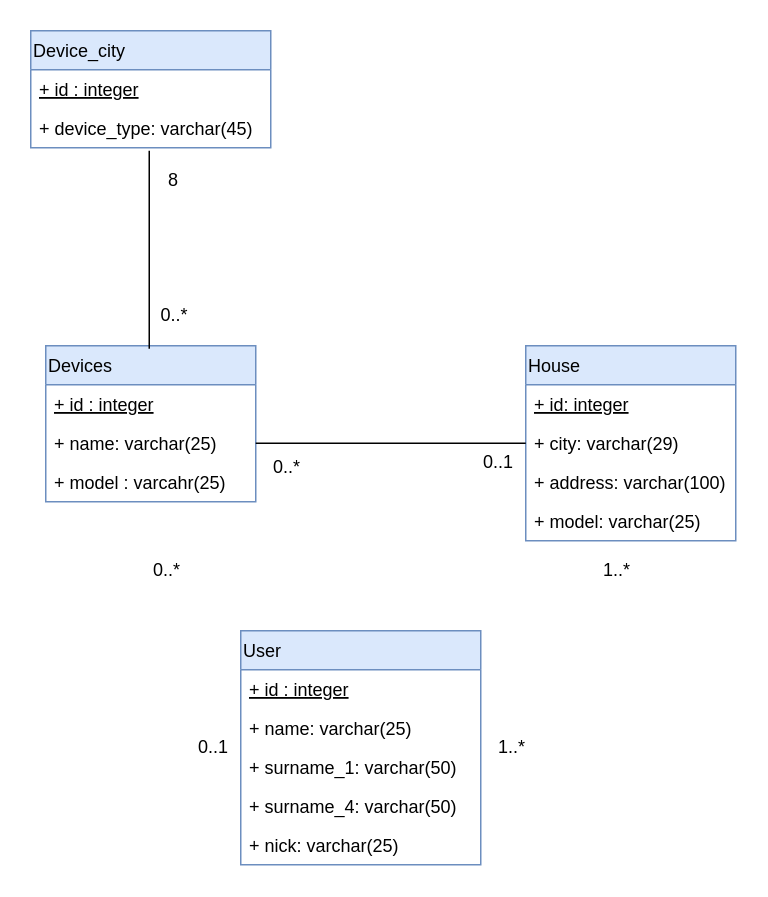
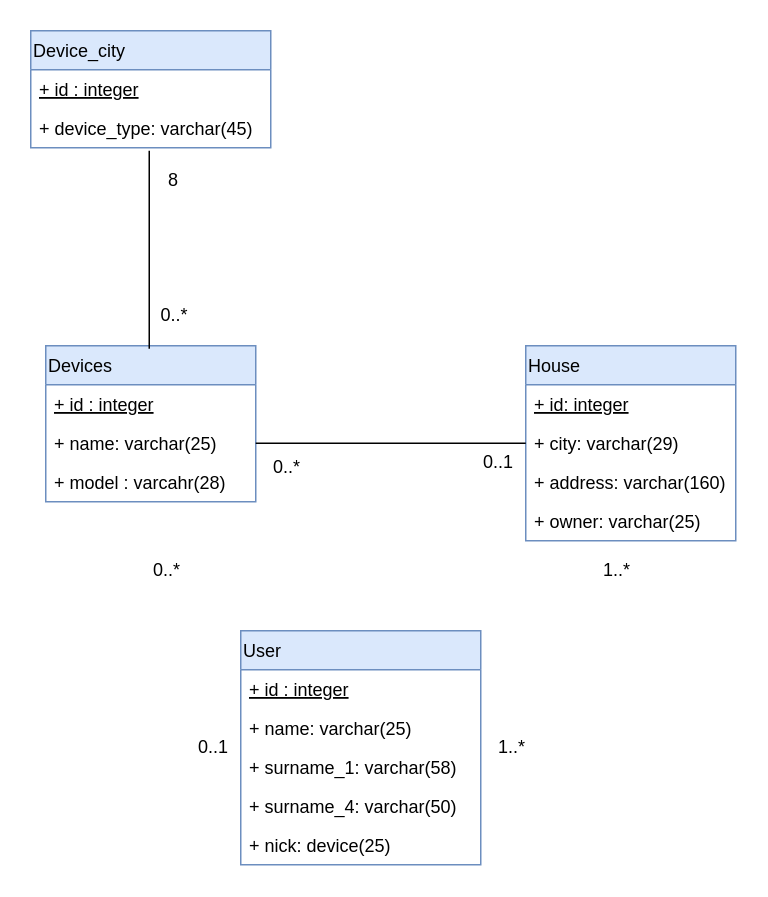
node "+ model : varcahr(25)": label "+ model : varcahr(25)" -> "+ model : varcahr(28)"
node "+ address: varchar(100)": label "+ address: varchar(100)" -> "+ address: varchar(160)"
node "+ model: varchar(25)": label "+ model: varchar(25)" -> "+ owner: varchar(25)"
node "+ surname_1: varchar(50)": label "+ surname_1: varchar(50)" -> "+ surname_1: varchar(58)"
node "+ nick: varchar(25)": label "+ nick: varchar(25)" -> "+ nick: device(25)"
